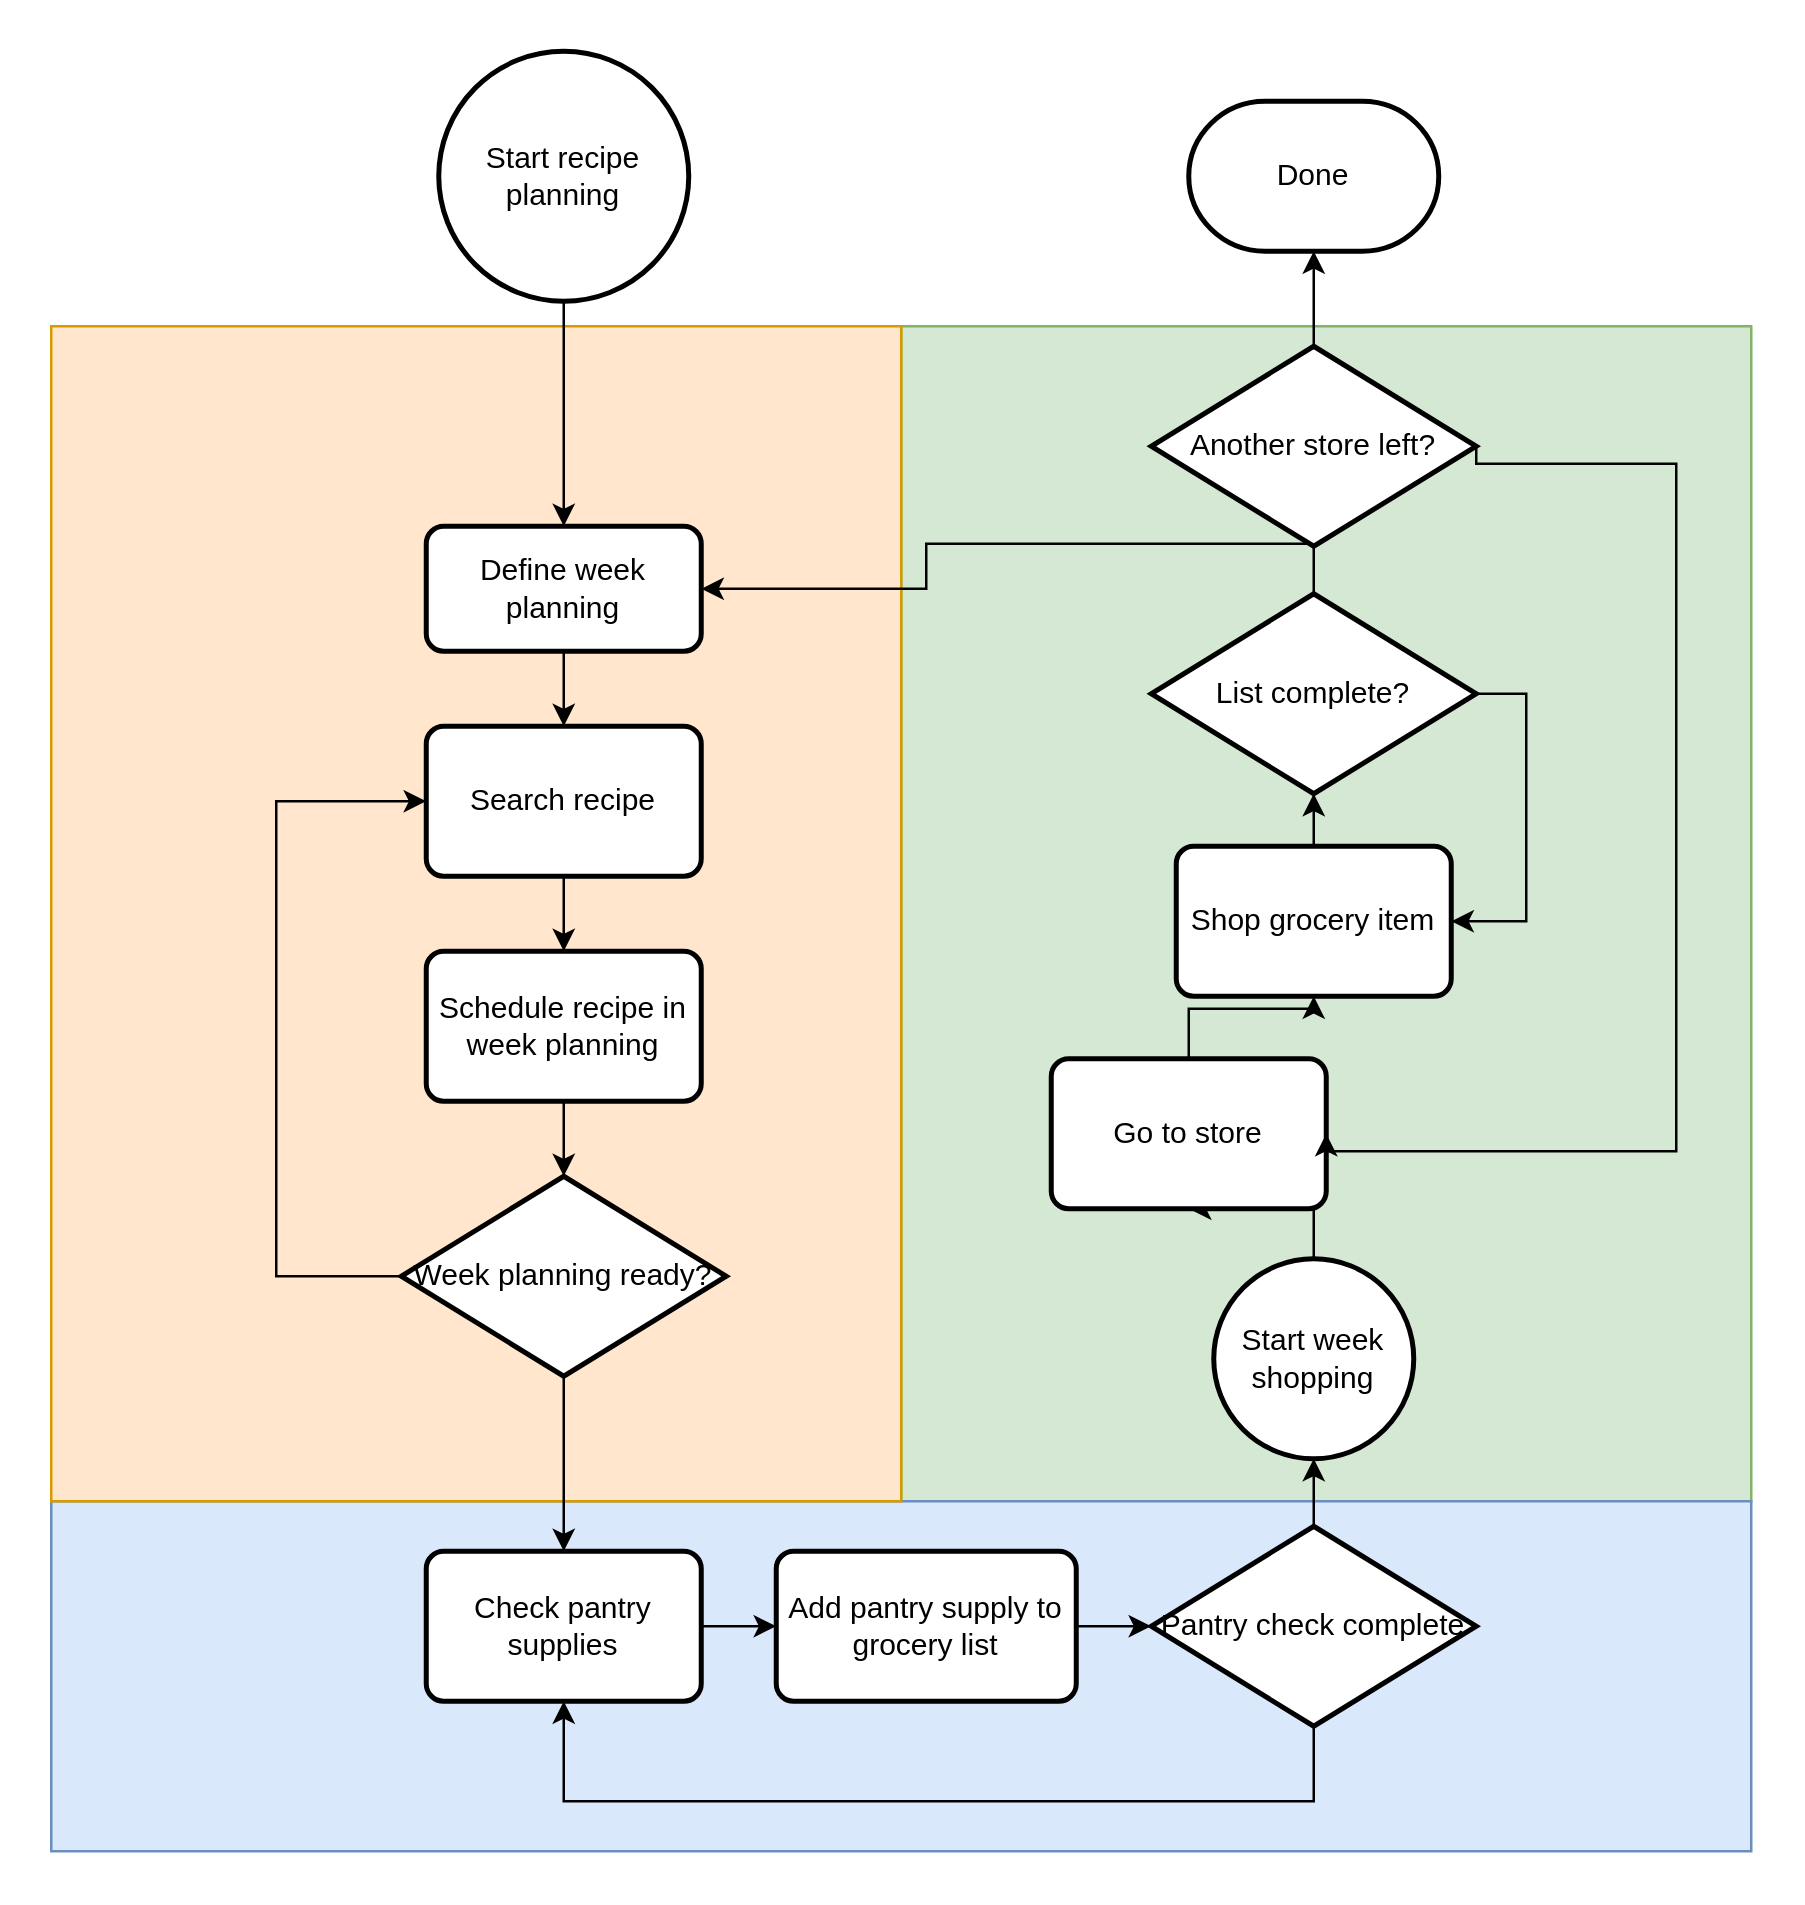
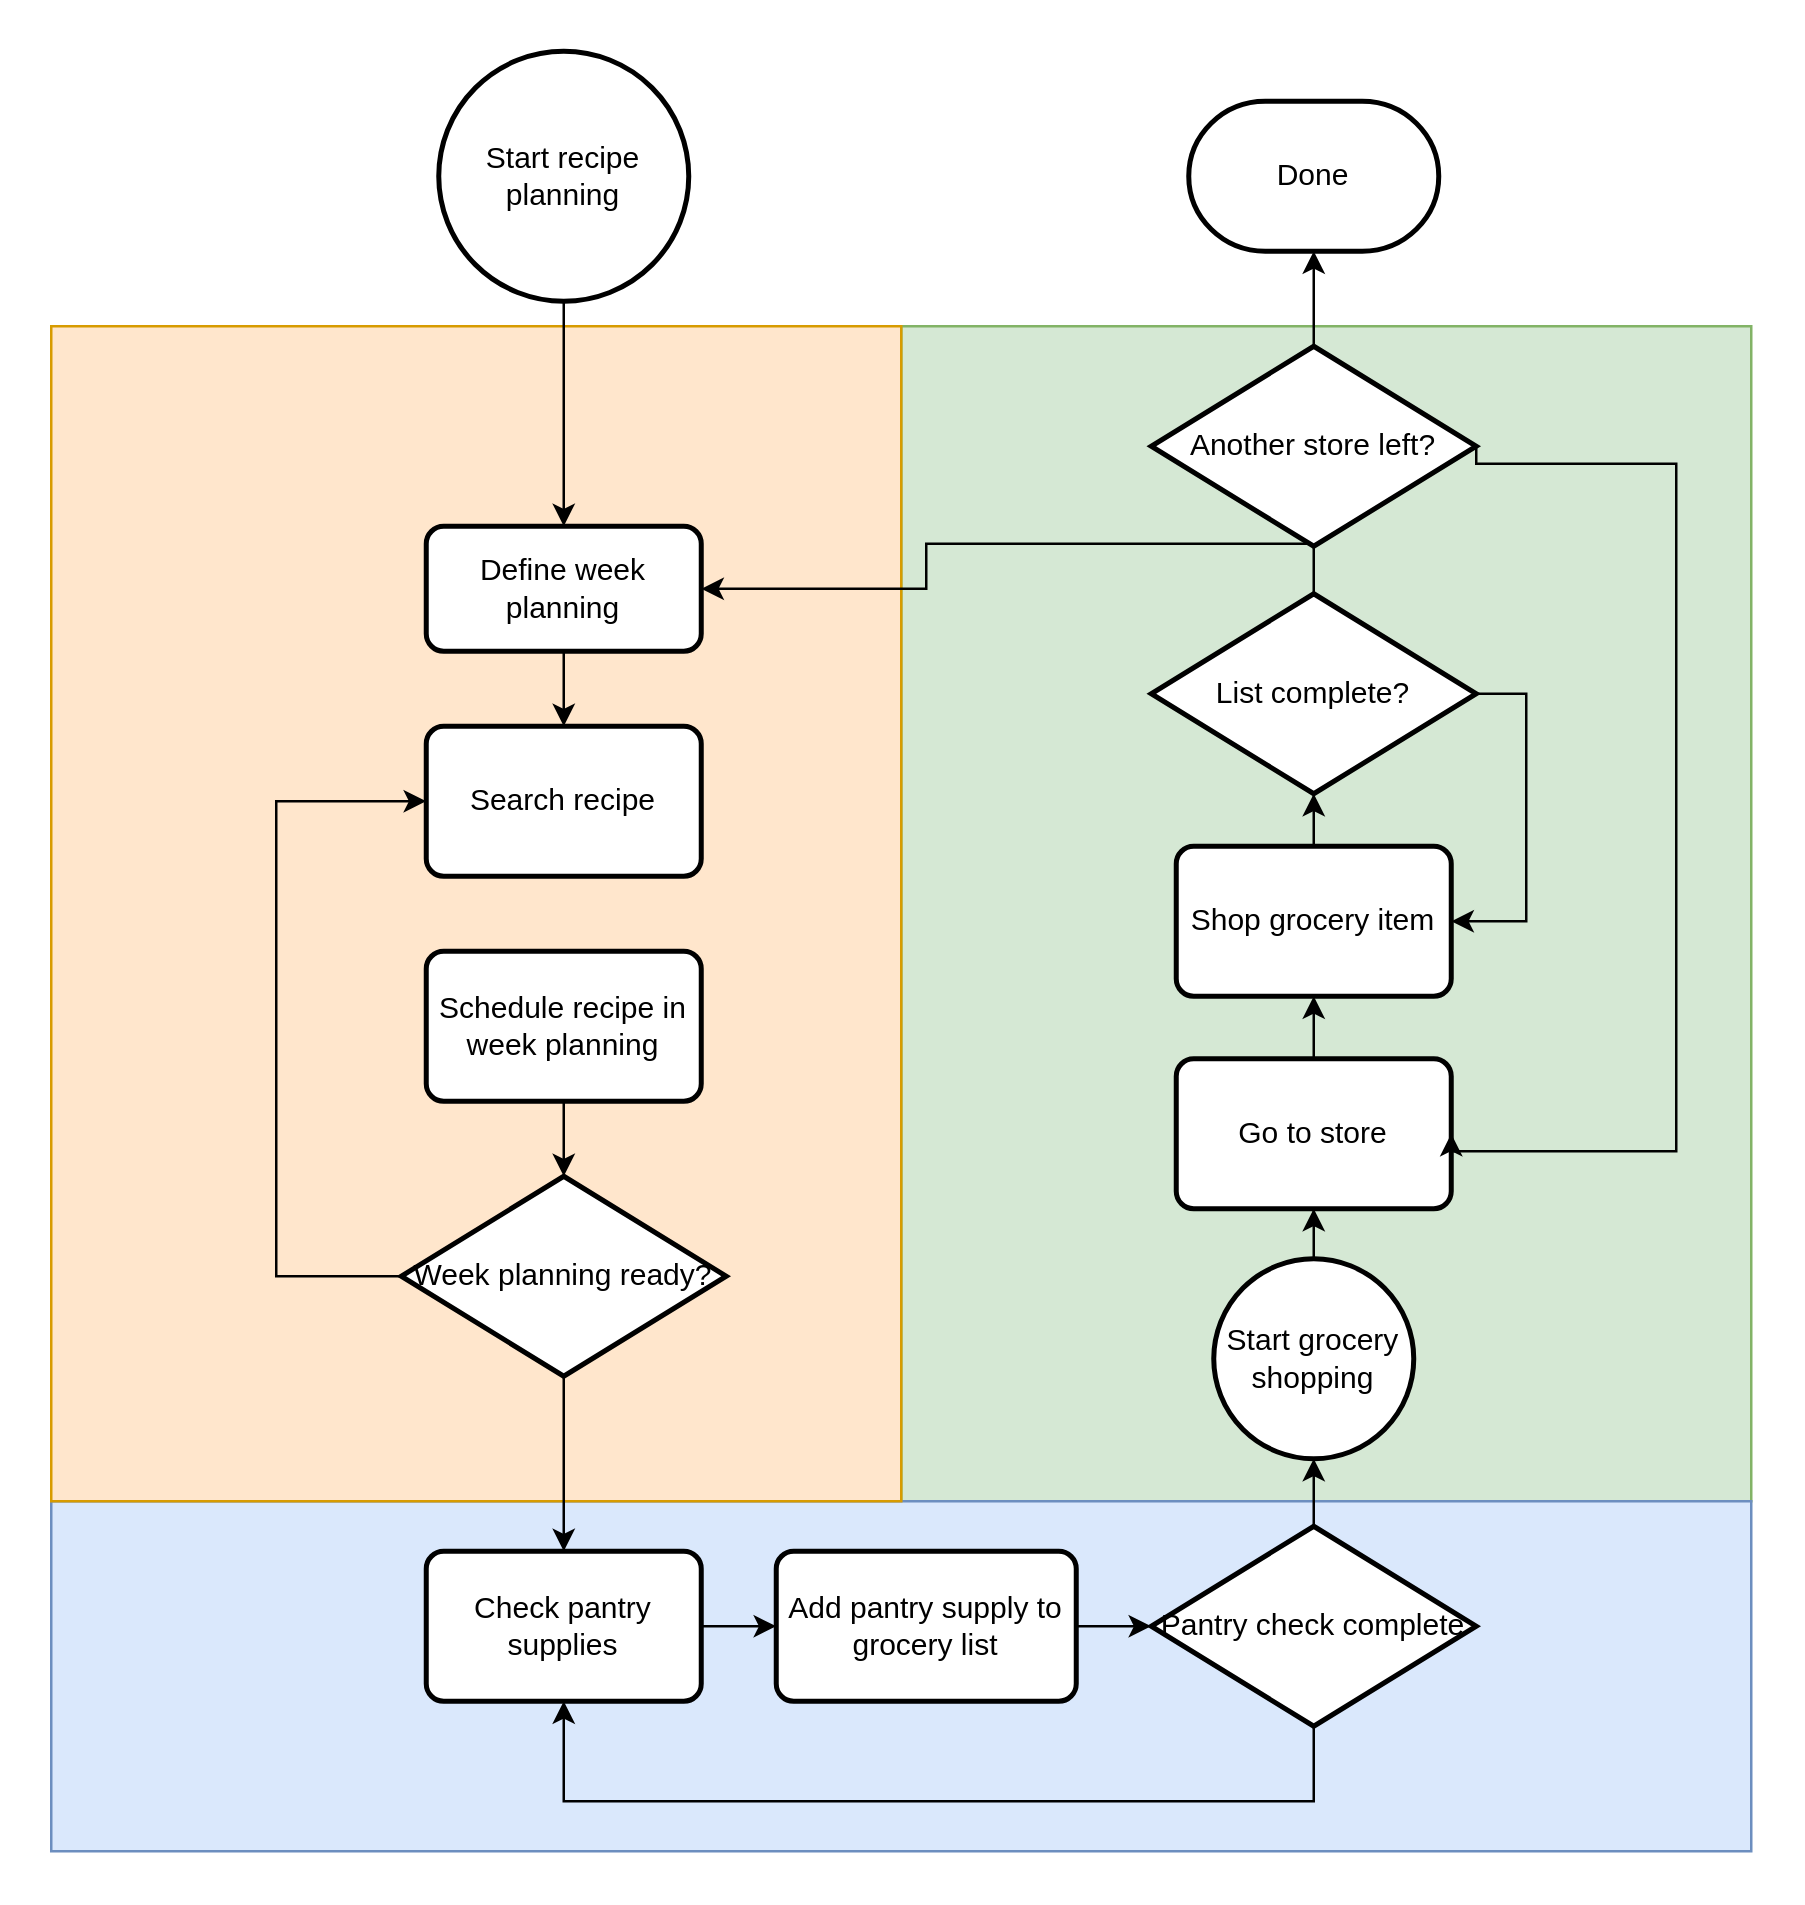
edge "Search recipe" -> "Schedule recipe in week planning": removed
node "Go to store": moved (1189, 1134) -> (1314, 1134)
node "Start week shopping": label "Start week shopping" -> "Start grocery shopping"
